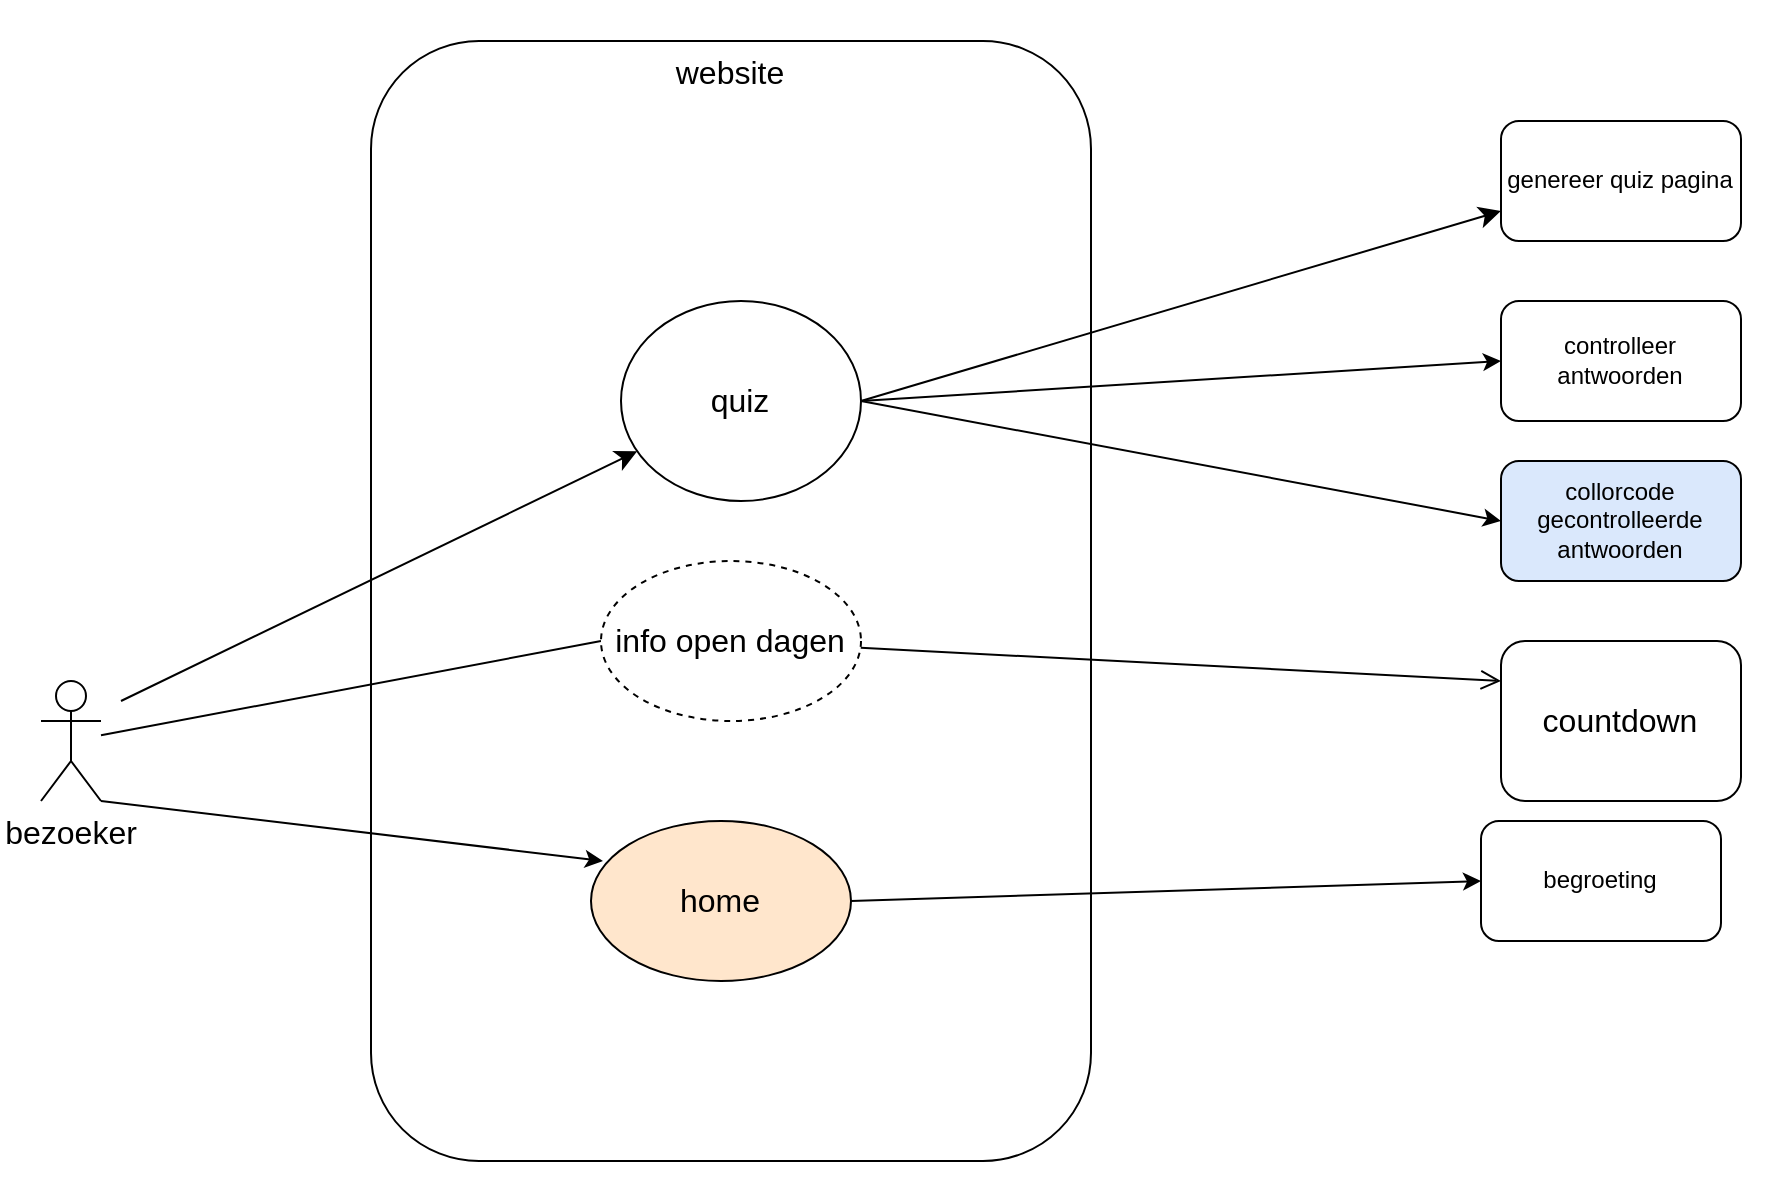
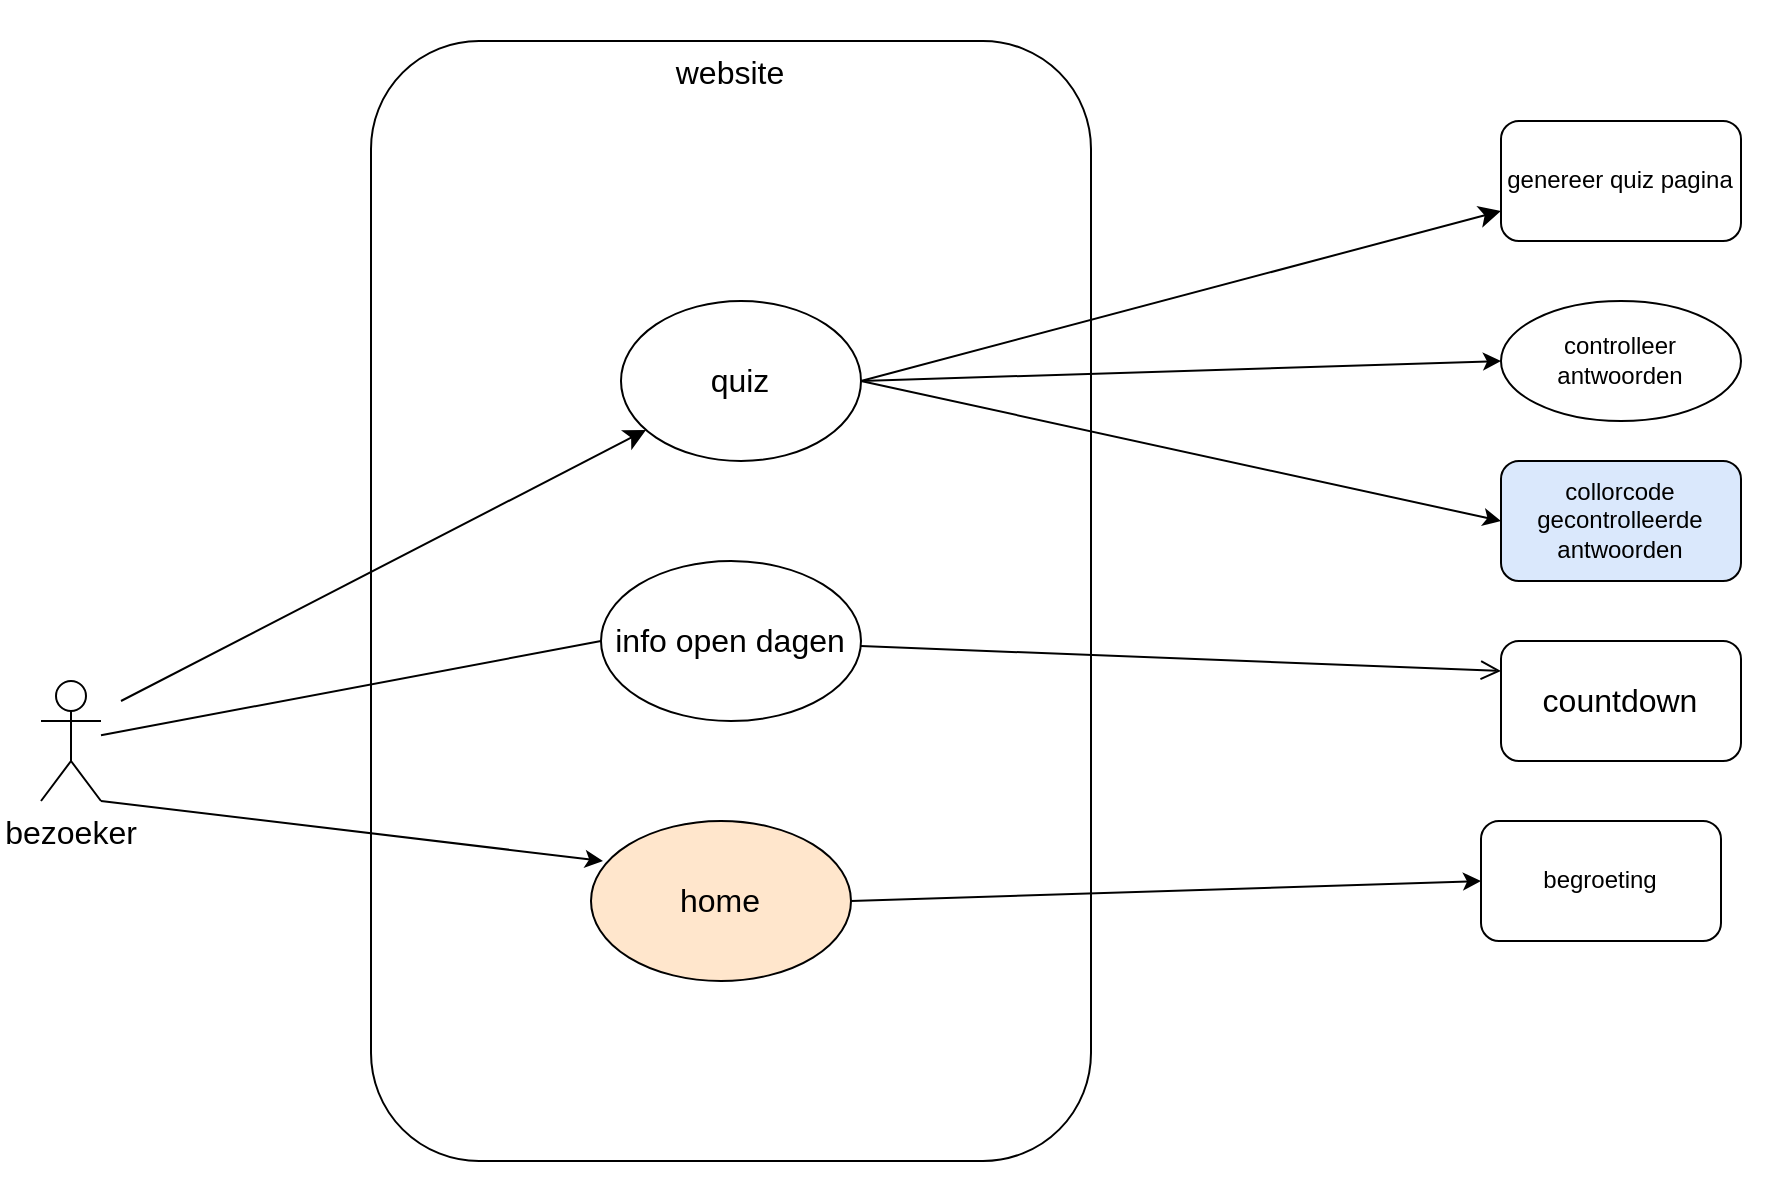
node "controlleer antwoorden": shape rounded rectangle -> ellipse
node "quiz": size 240x200 -> 240x160
node "info open dagen": style dashed -> solid
node "countdown": size 240x160 -> 240x120
